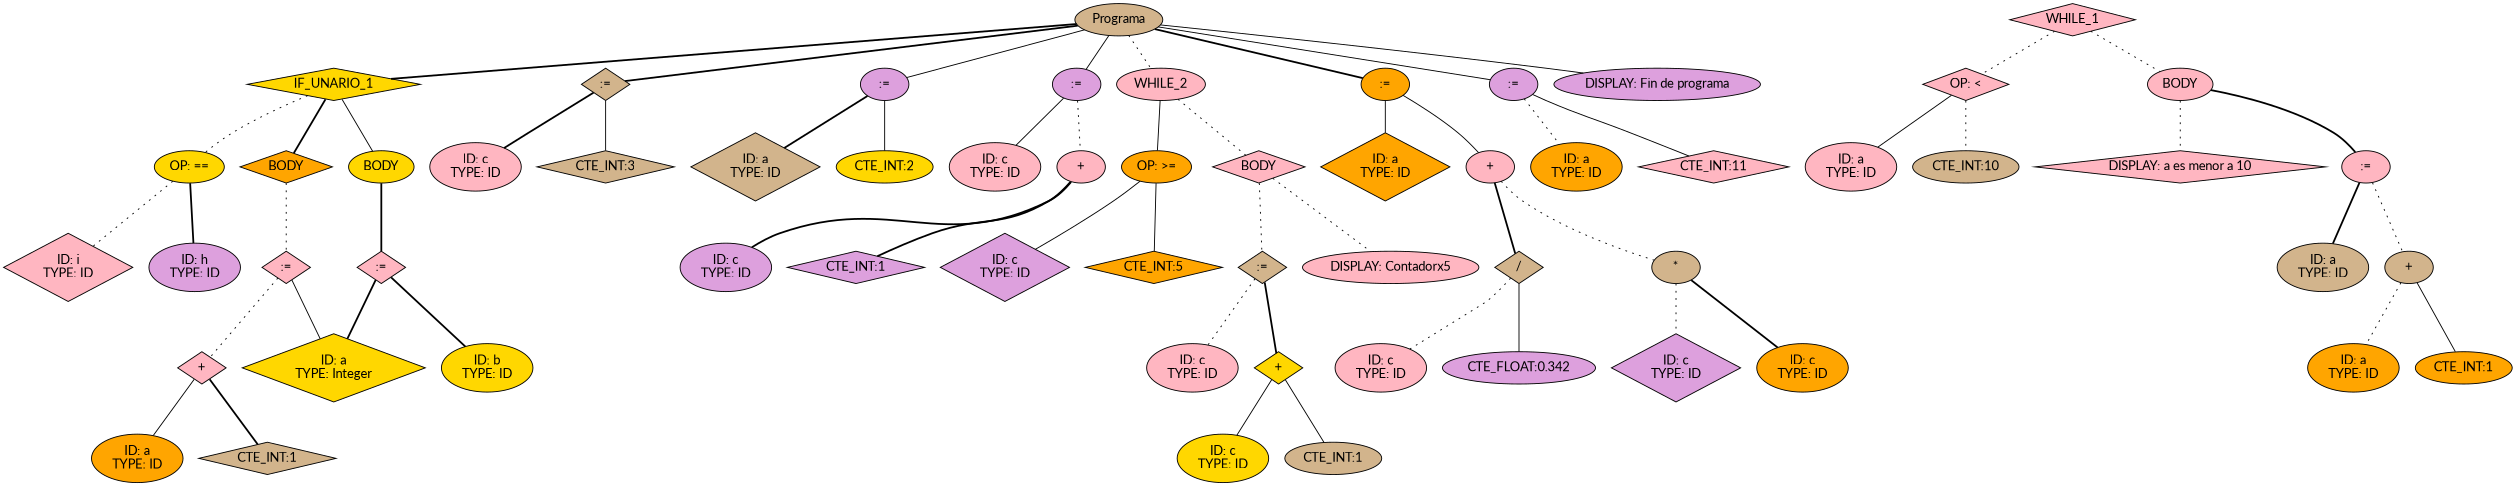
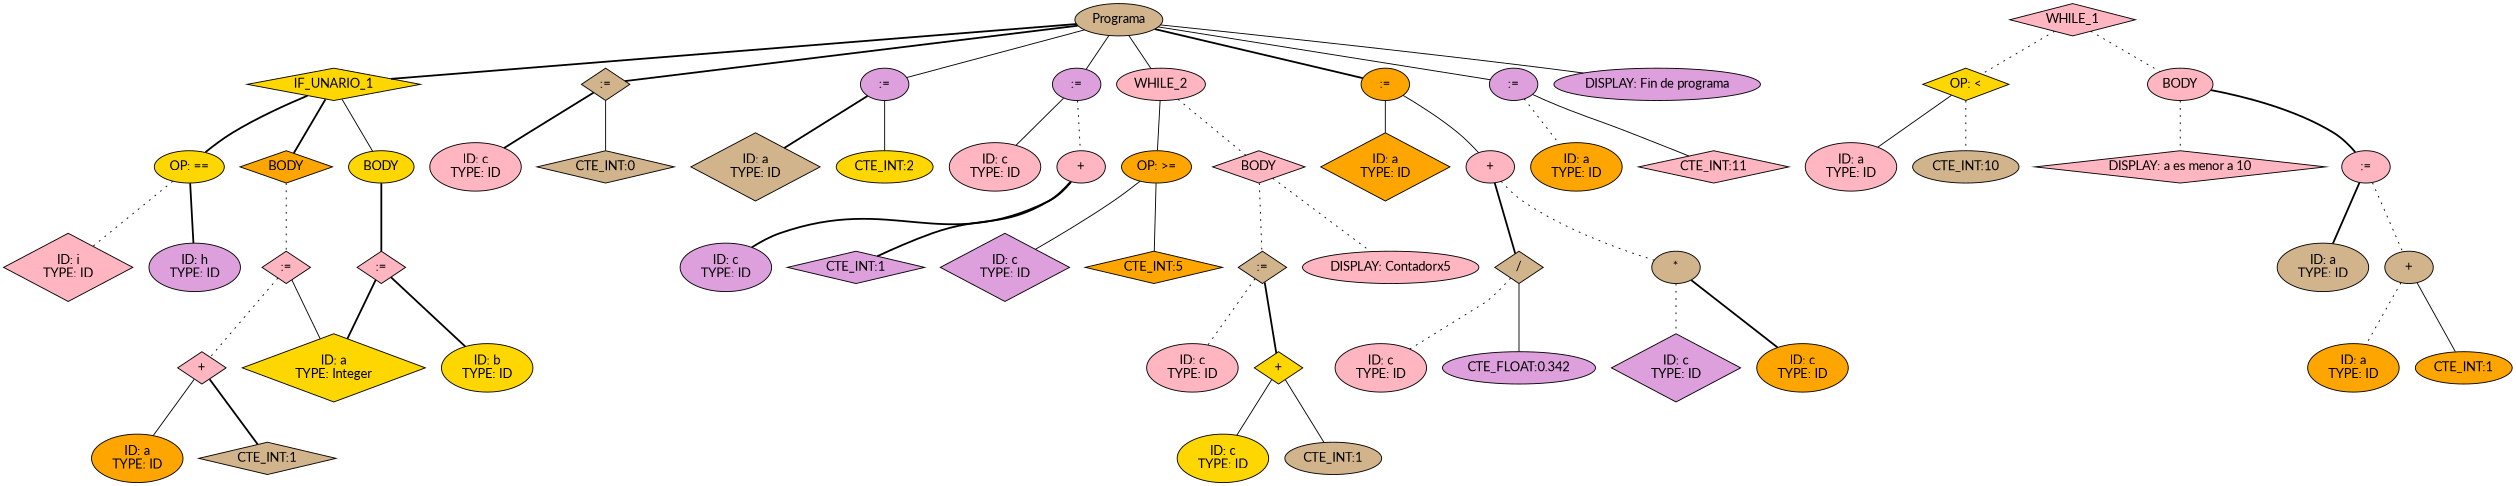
edge "Programa" -- "WHILE_2": style dotted -> solid
node "OP: <": fillcolor lightpink -> gold
edge "IF_UNARIO_1" -- "OP: ==": style dotted -> bold
node "CTE_INT:3": label "CTE_INT:3" -> "CTE_INT:0"
